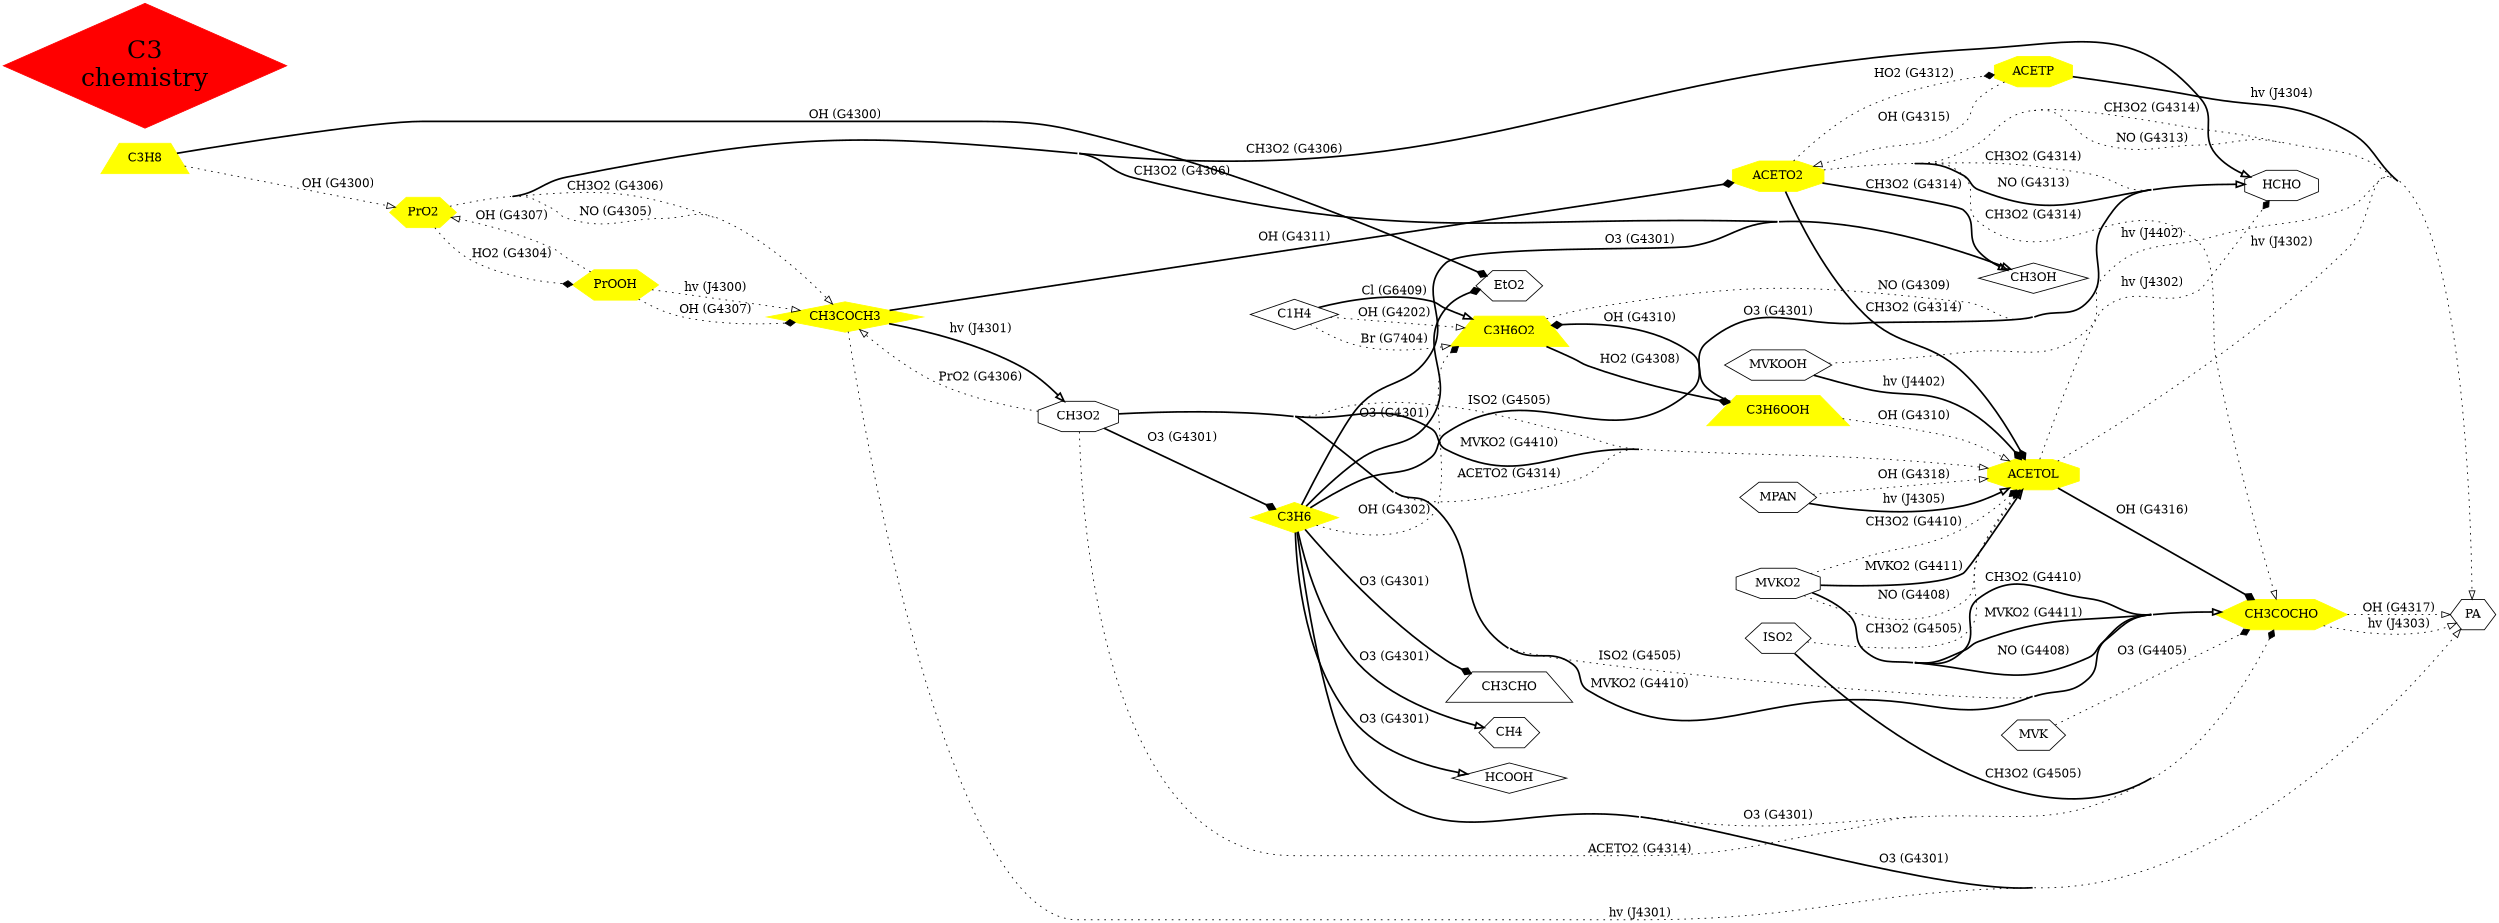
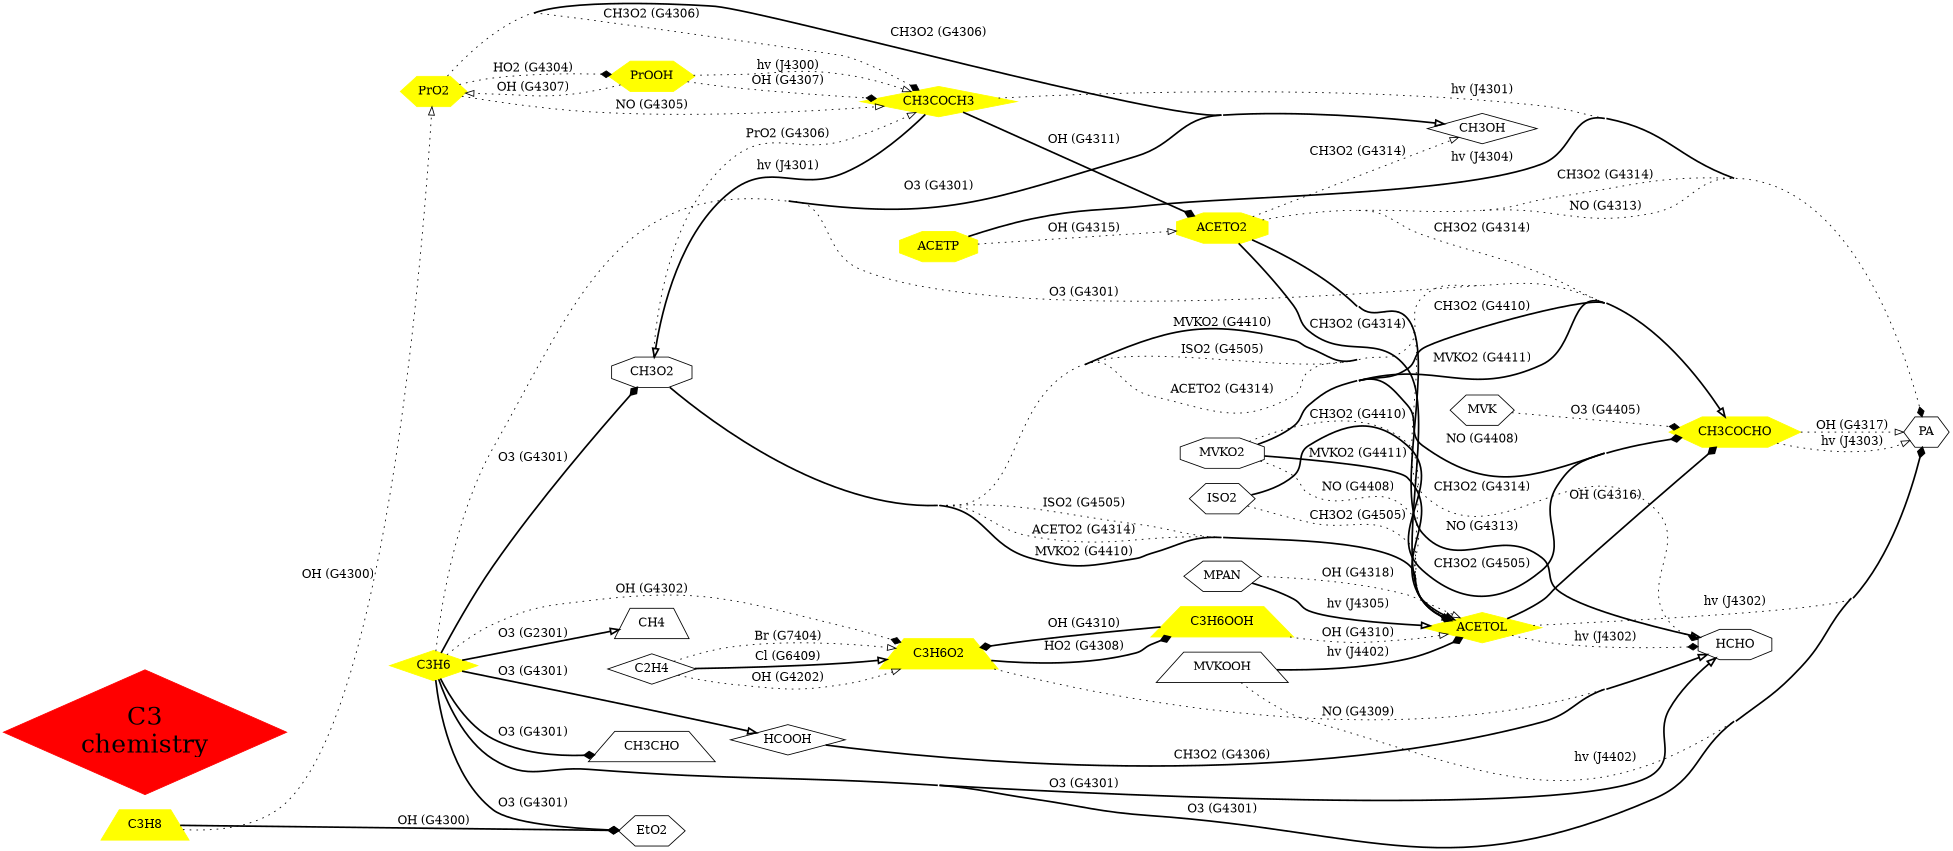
edge "PrO2" -> "HCHO": now "HCOOH" -> "HCHO"
edge "ACETO2" -> "ACETP": removed, label "HO2 (G4312)"
edge "ACETO2" -> "CH3OH": style bold -> dotted
node "C1H4": label "C1H4" -> "C2H4"
node "MVKOOH": shape hexagon -> trapezium
edge "CH3O2" -> "C3H6": reversed
node "ACETOL": shape octagon -> diamond
edge "C3H6" -> "CH4": label "O3 (G4301)" -> "O3 (G2301)"
node "CH4": shape hexagon -> trapezium
